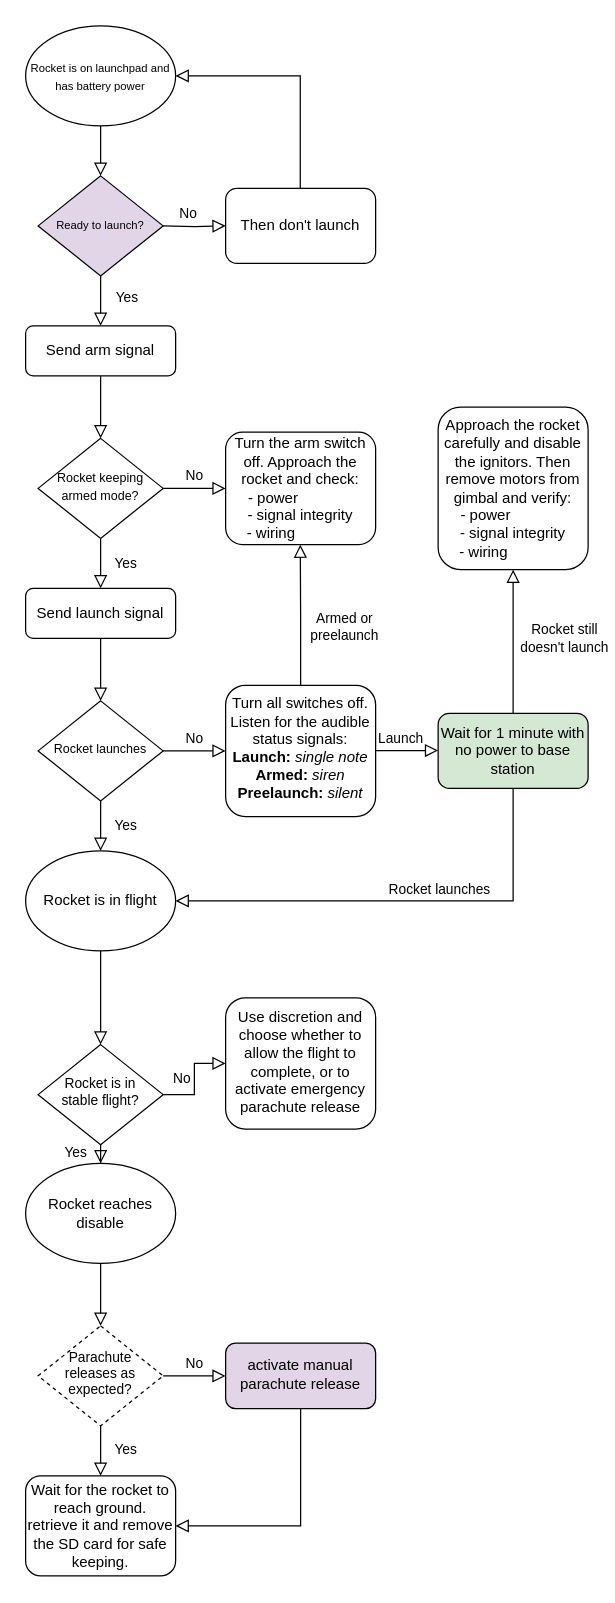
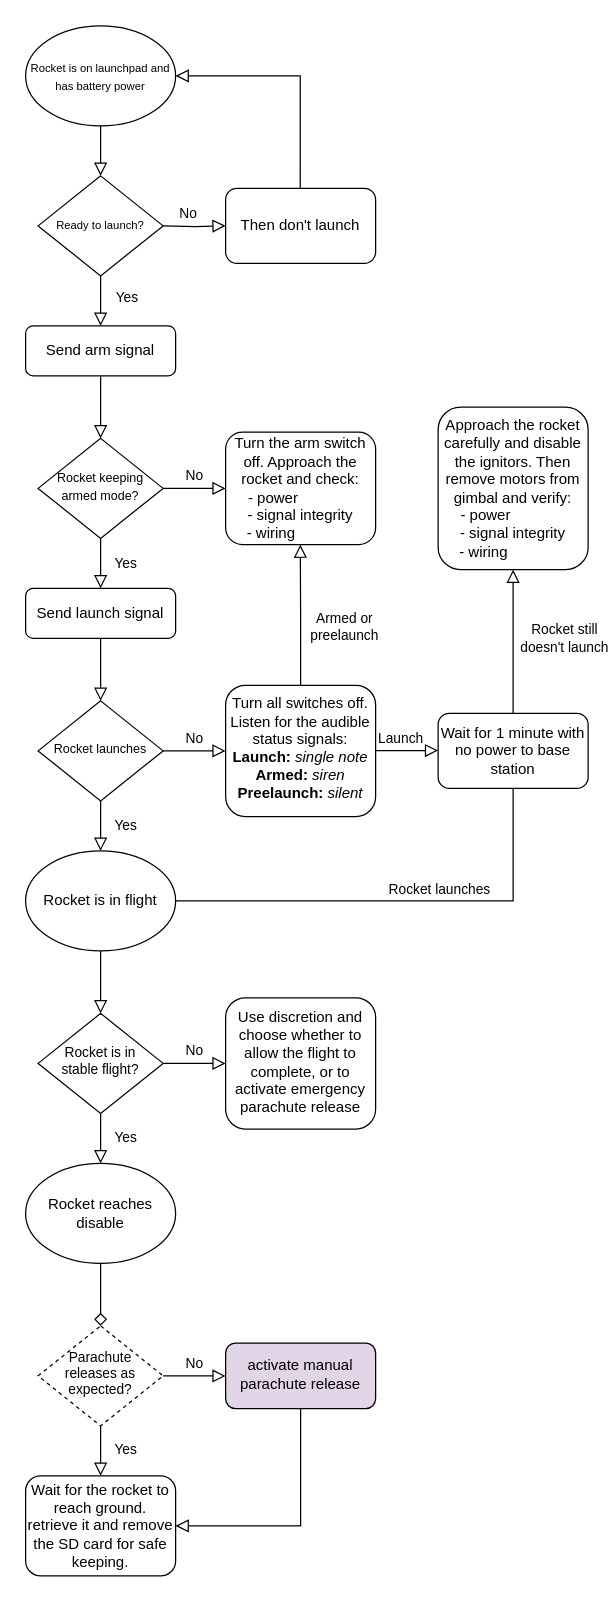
node "Ready to launch?": fillcolor #e1d5e7 -> #ffffff
node "Wait for 1 minute with no power to base station": fillcolor #d5e8d4 -> #ffffff
edge "Wait for 1 minute with no power to base station" -> "Rocket is in flight": arrowhead block -> none
node "Rocket is in stable flight?": moved (101, 1094) -> (101, 1063)
edge "Rocket reaches disable" -> "Parachute releases as expected?": arrowhead block -> diamond
